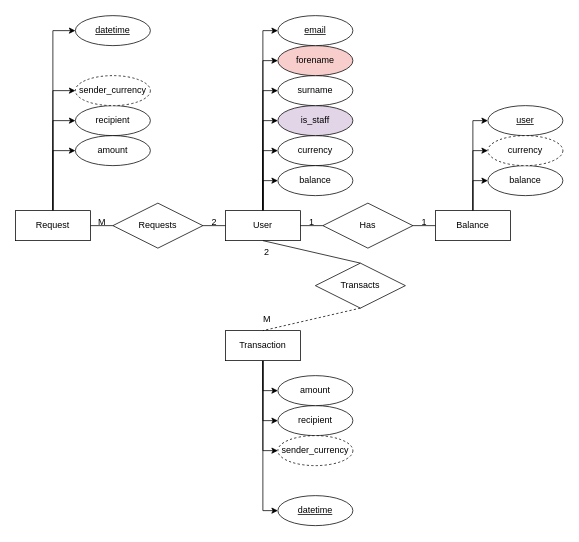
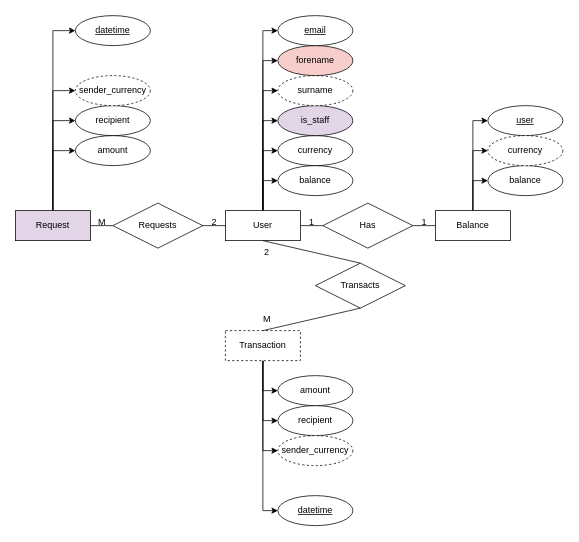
node "surname": style solid -> dashed
node "Request": fillcolor #ffffff -> #e1d5e7
edge "Transacts" -- "Transaction": style dashed -> solid
node "Transaction": style solid -> dashed
